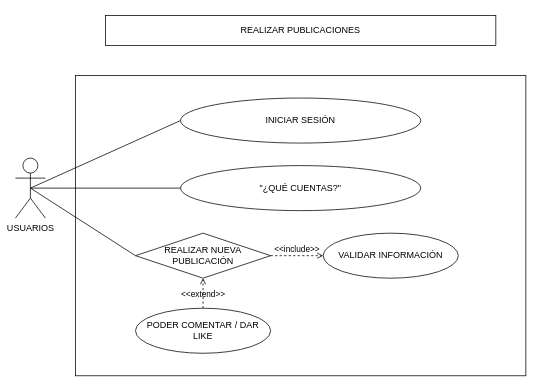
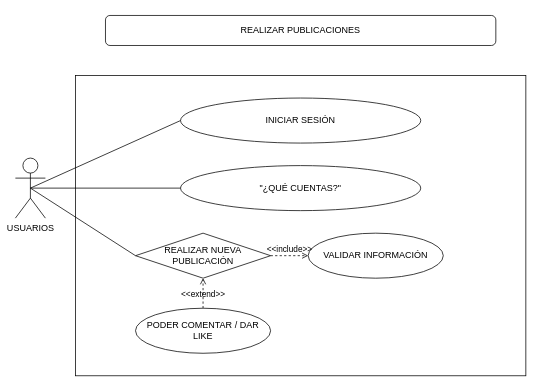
node "REALIZAR PUBLICACIONES": shape rectangle -> rounded rectangle
node "VALIDAR INFORMACIÓN": moved (390, 255) -> (375, 255)
